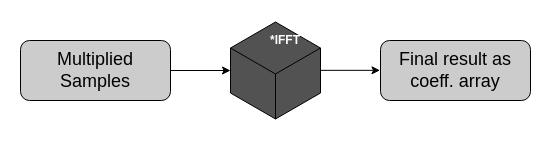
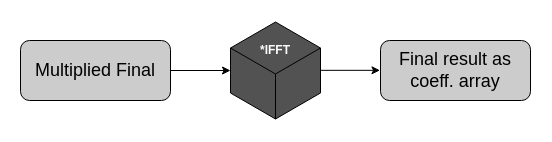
node "*IFFT": moved (286, 41) -> (276, 51)
node "Multiplied Samples": label "Multiplied Samples" -> "Multiplied Final"
